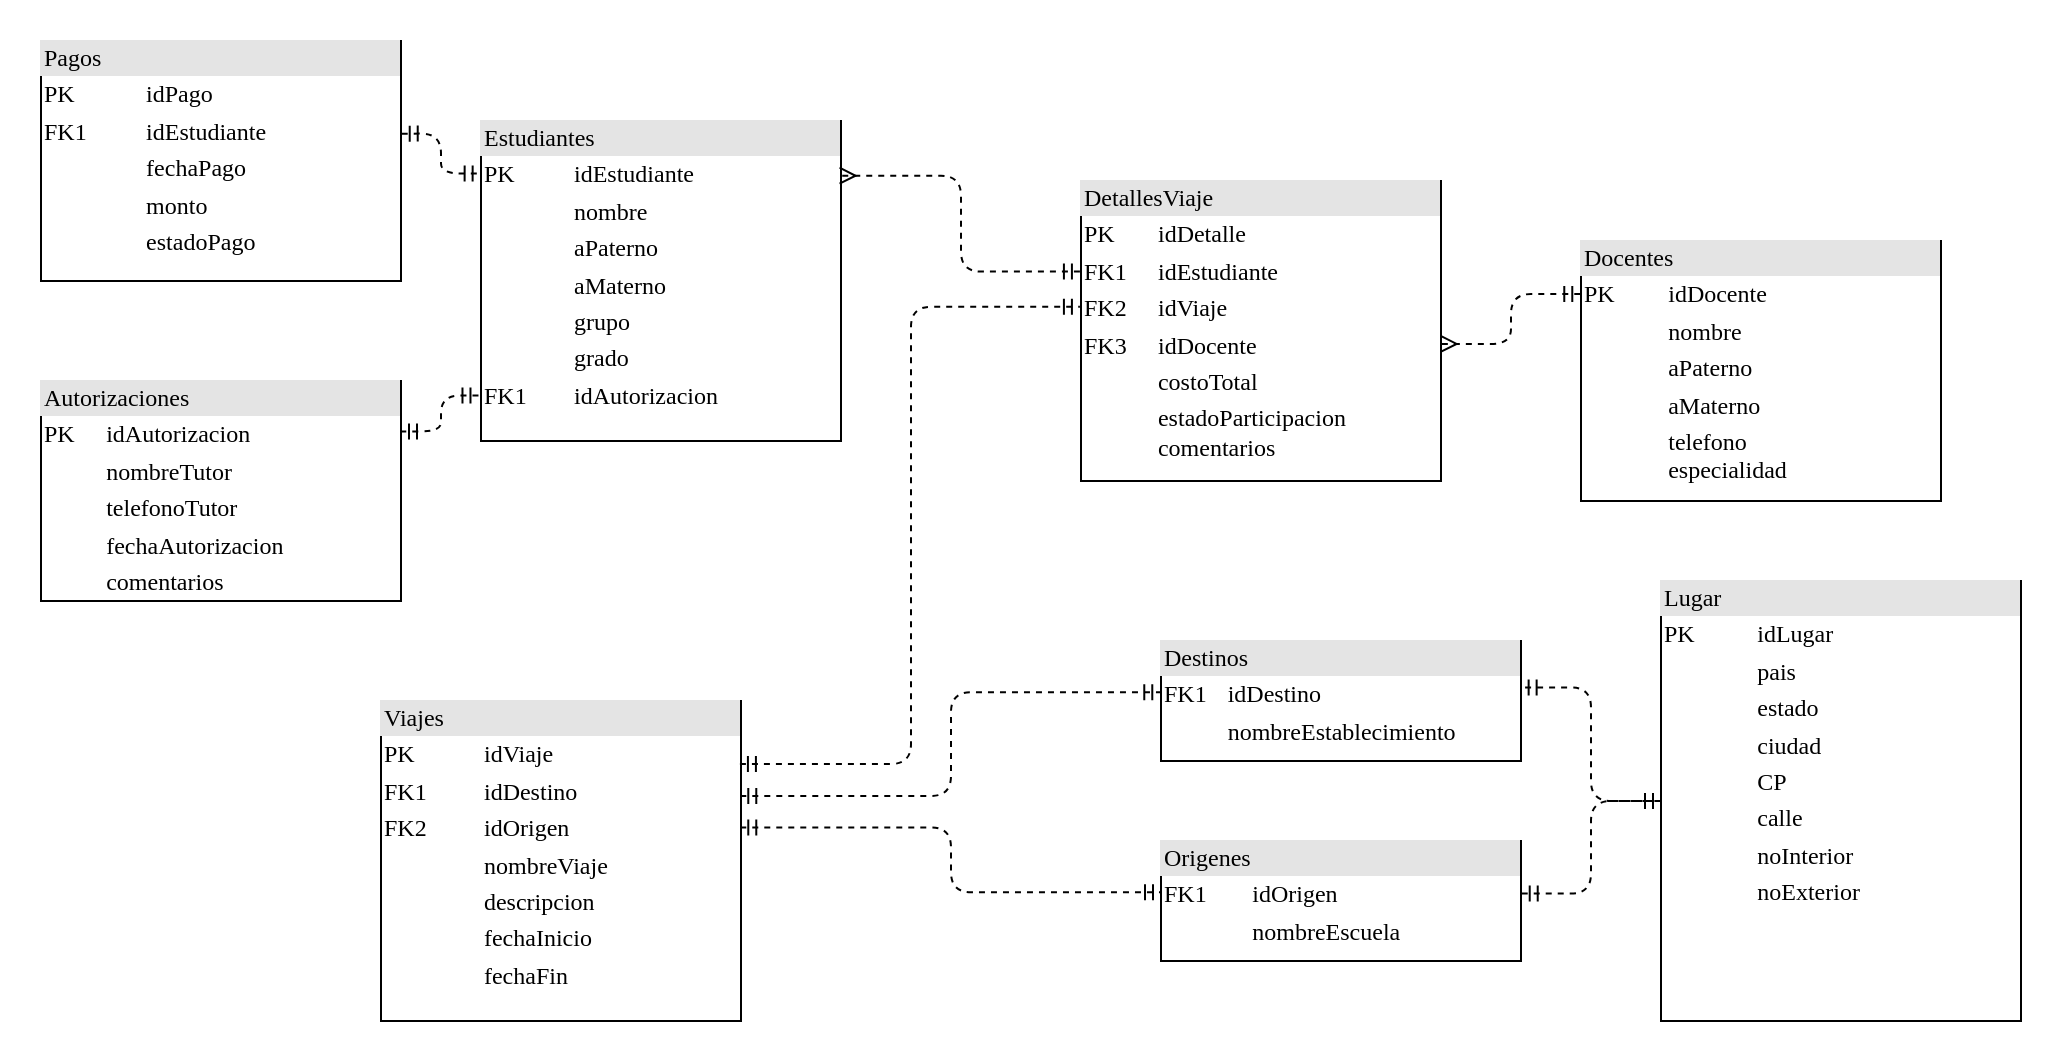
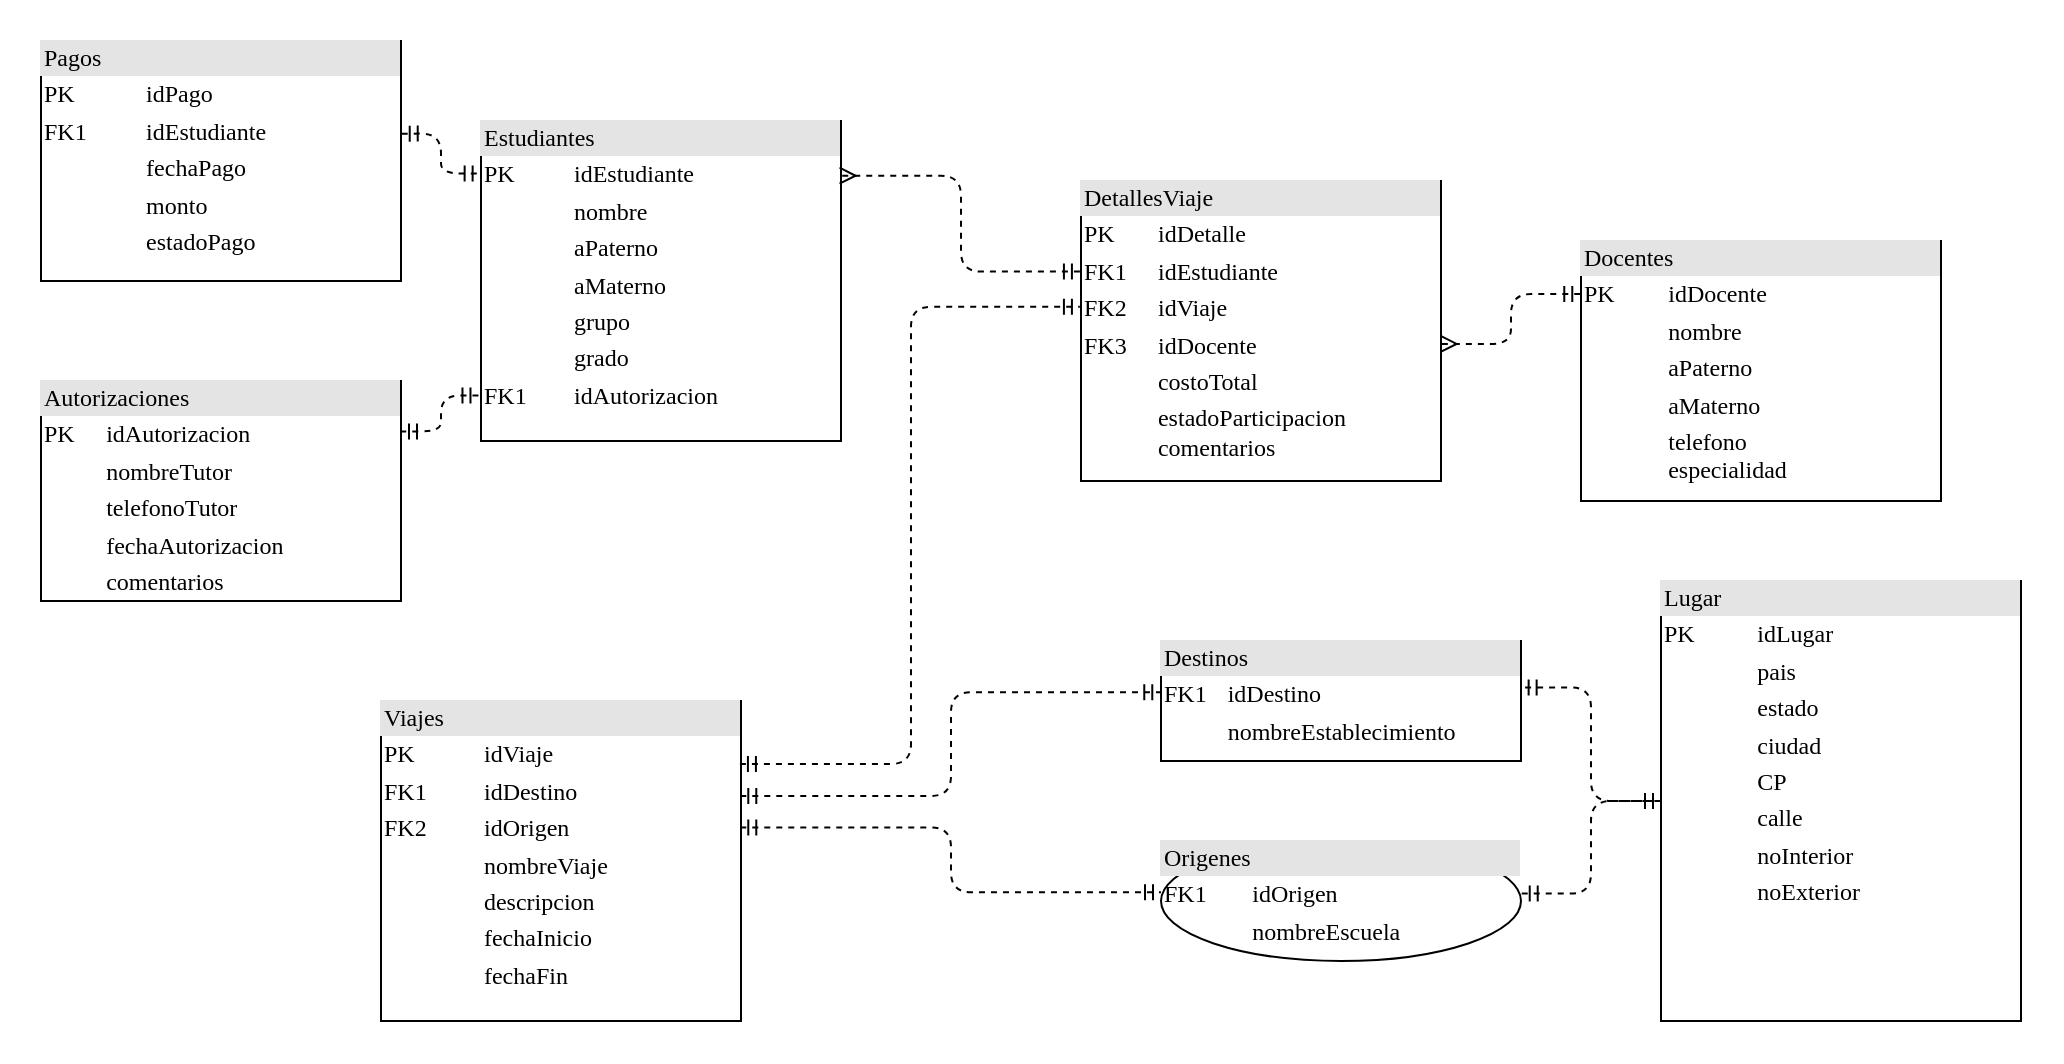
node "Origenes FK1 idOrigen nombreEscuela": shape rectangle -> ellipse
